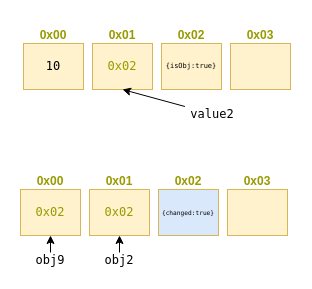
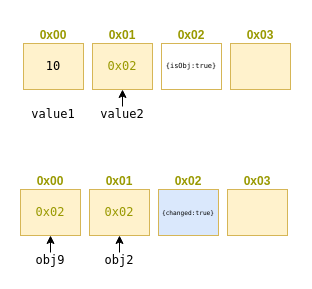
node "{isObj:true}": fillcolor #fff2cc -> #ffffff
node "value1": added
node "value2": moved (213, 114) -> (123, 114)
